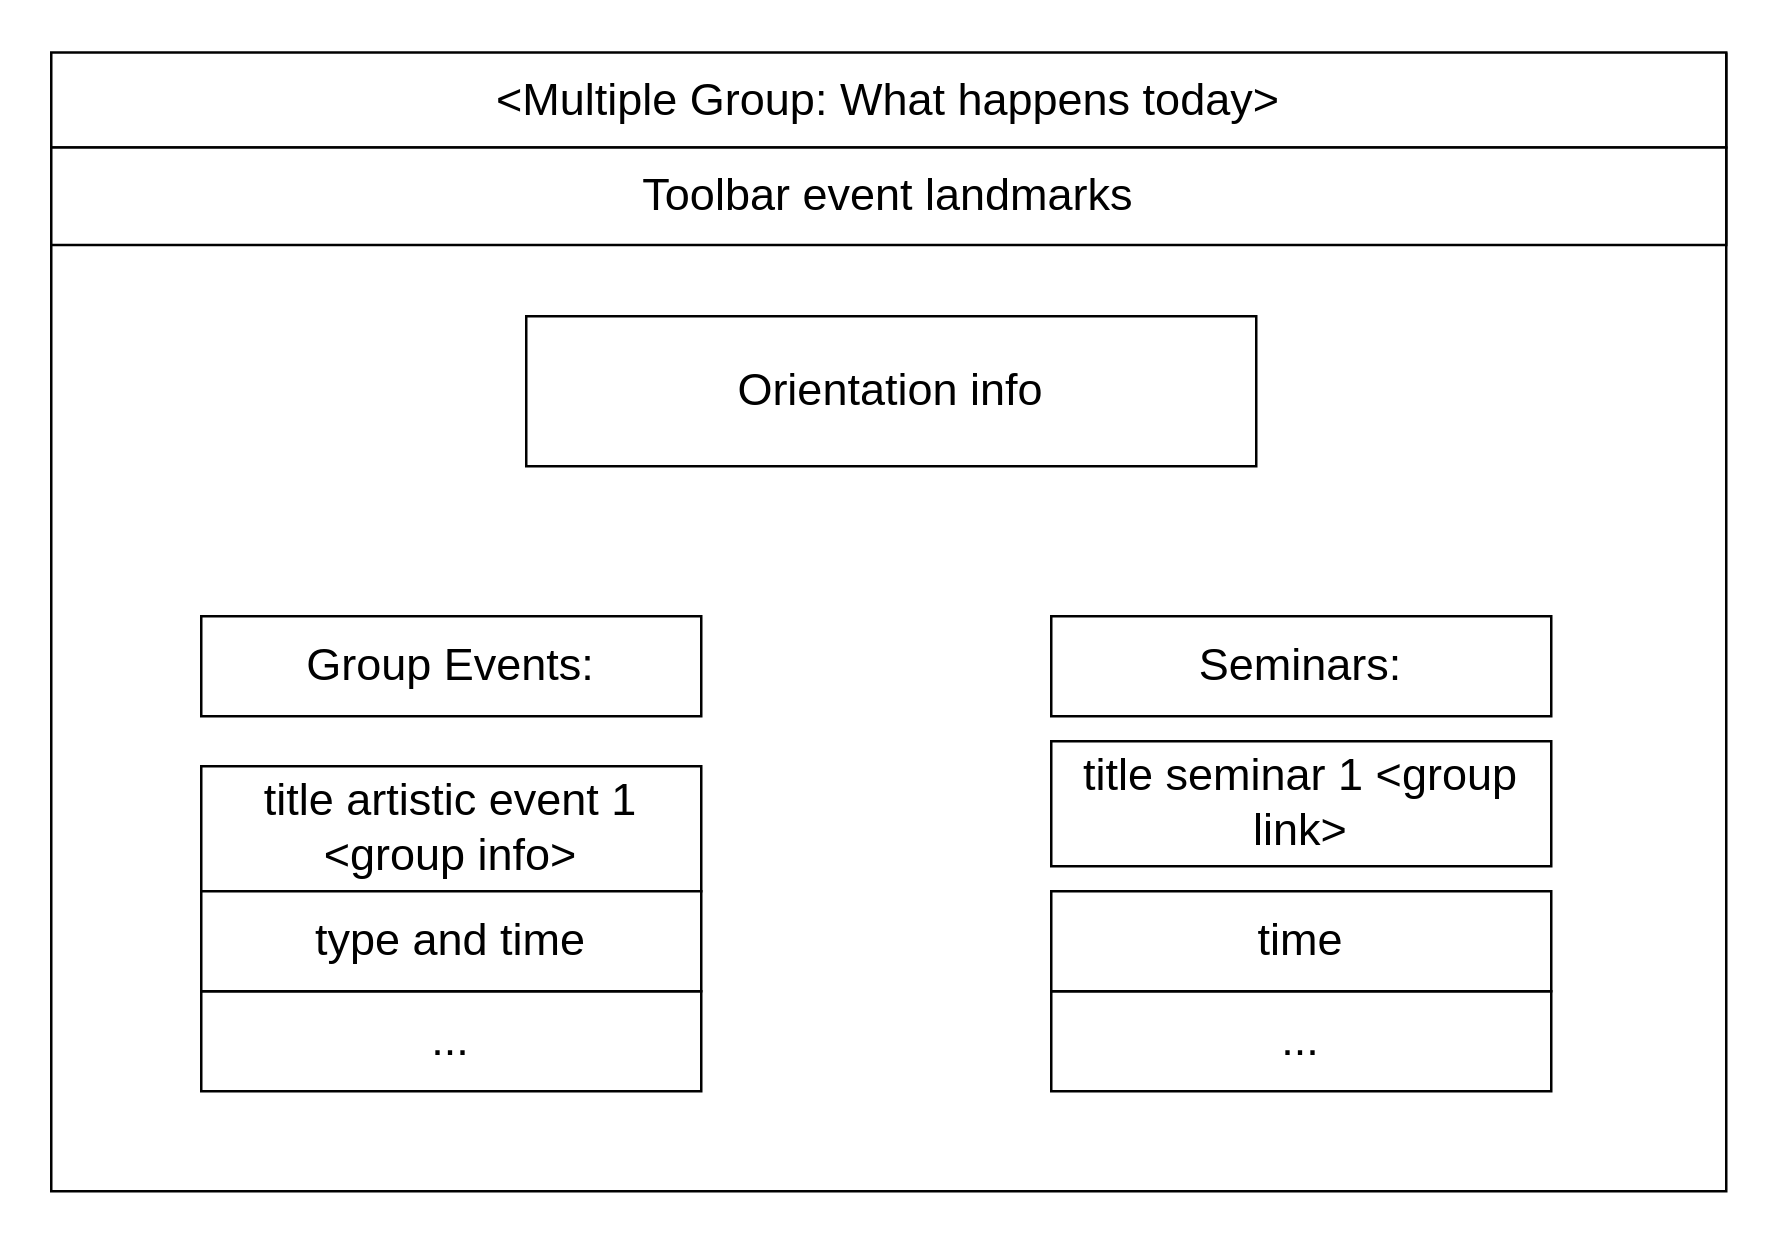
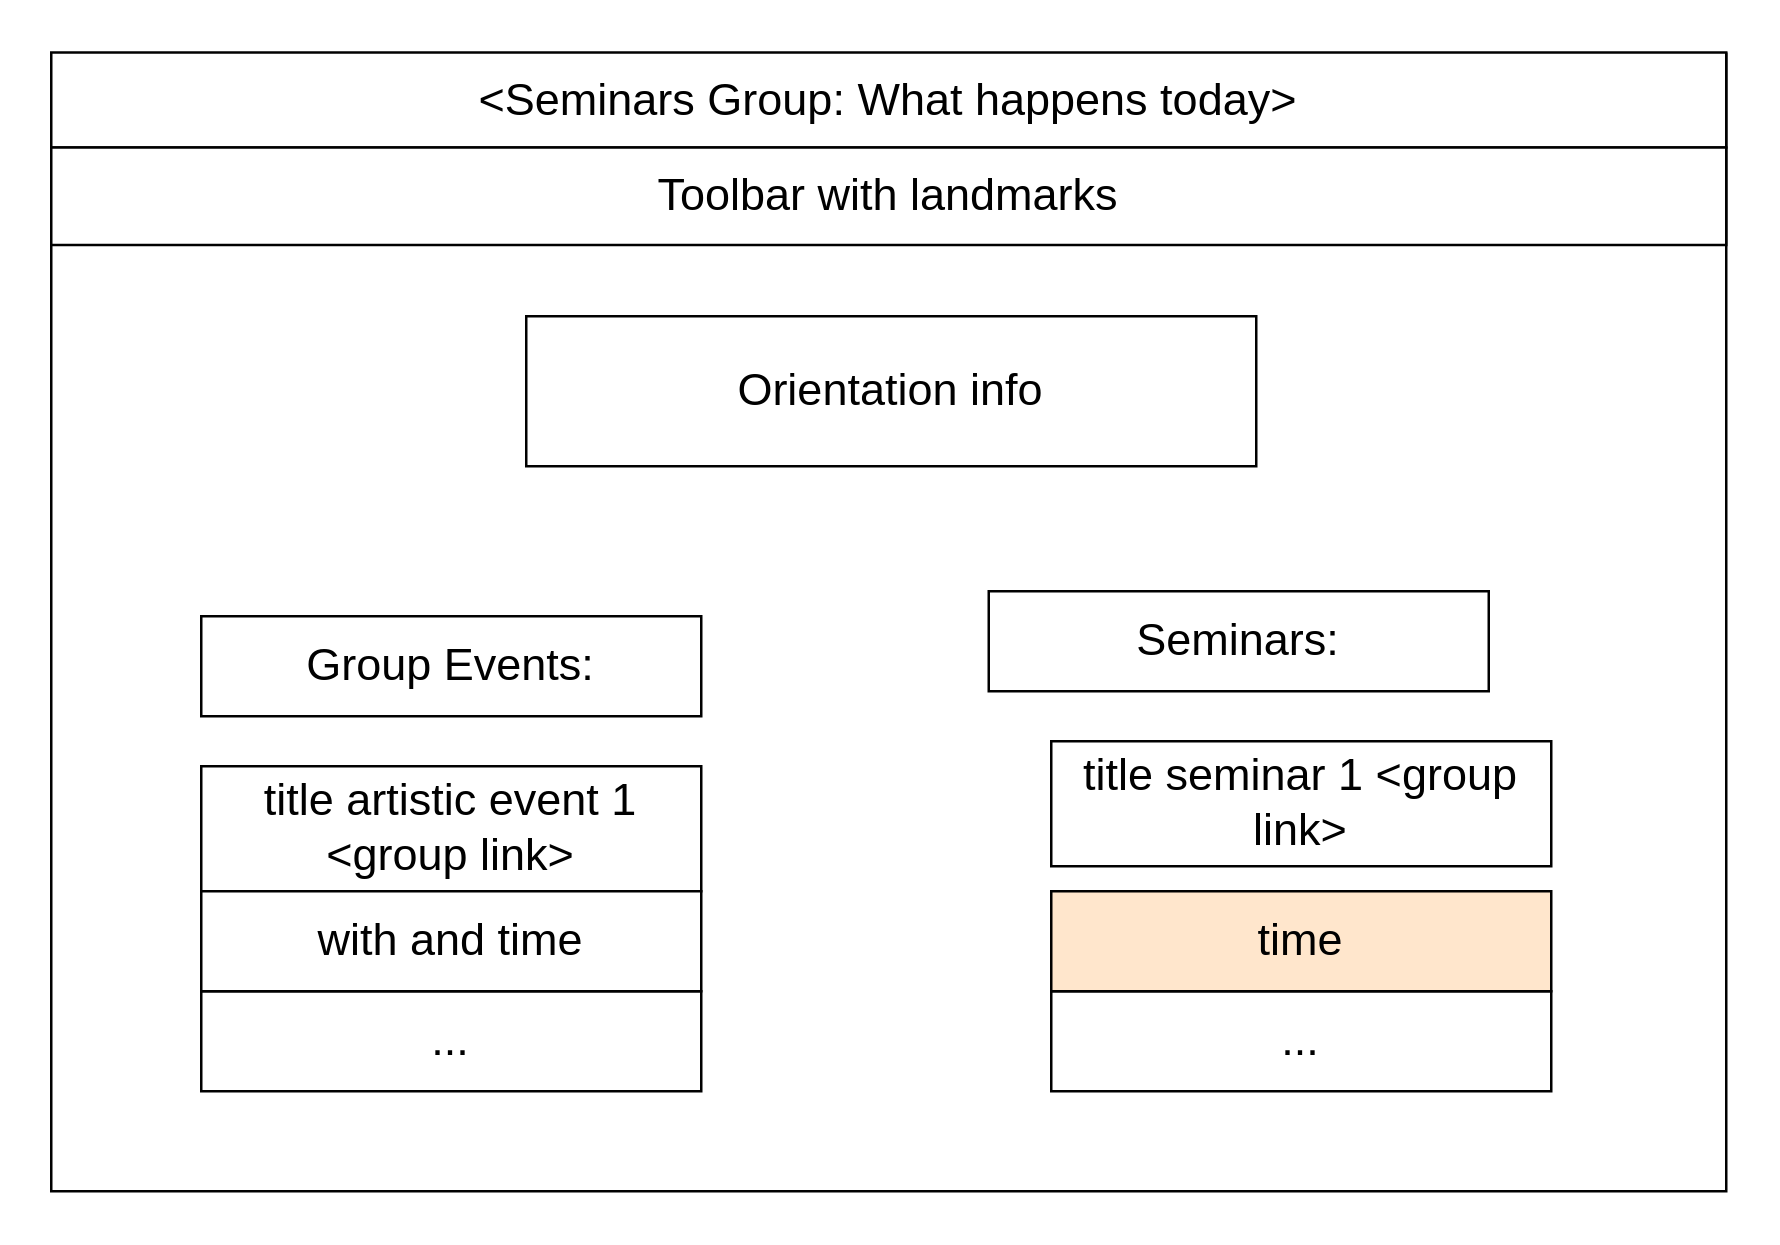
node "<Multiple Group: What happens today>": label "<Multiple Group: What happens today>" -> "<Seminars Group: What happens today>"
node "Toolbar event landmarks": label "Toolbar event landmarks" -> "Toolbar with landmarks"
node "Seminars:": moved (1301, 666) -> (1239, 641)
node "title artistic event 1 <group info>": label "title artistic event 1 <group info>" -> "title artistic event 1 <group link>"
node "type and time": label "type and time" -> "with and time"
node "time": fillcolor #ffffff -> #ffe6cc
